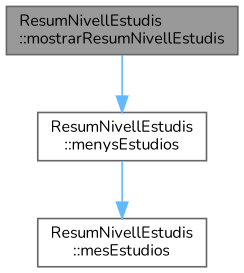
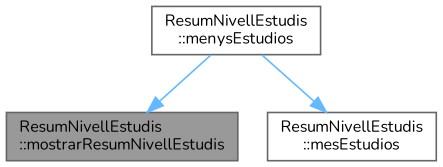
edge "ResumNivellEstudis ::mostrarResumNivellEstudis" -> "ResumNivellEstudis ::menysEstudios": reversed
